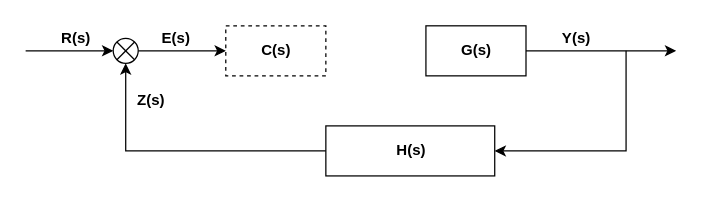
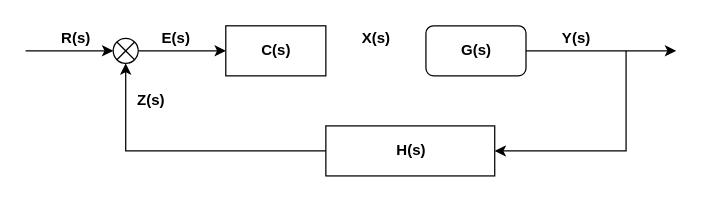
node "X(s)": added
node "C(s)": style dashed -> solid
node "G(s)": shape rectangle -> rounded rectangle
